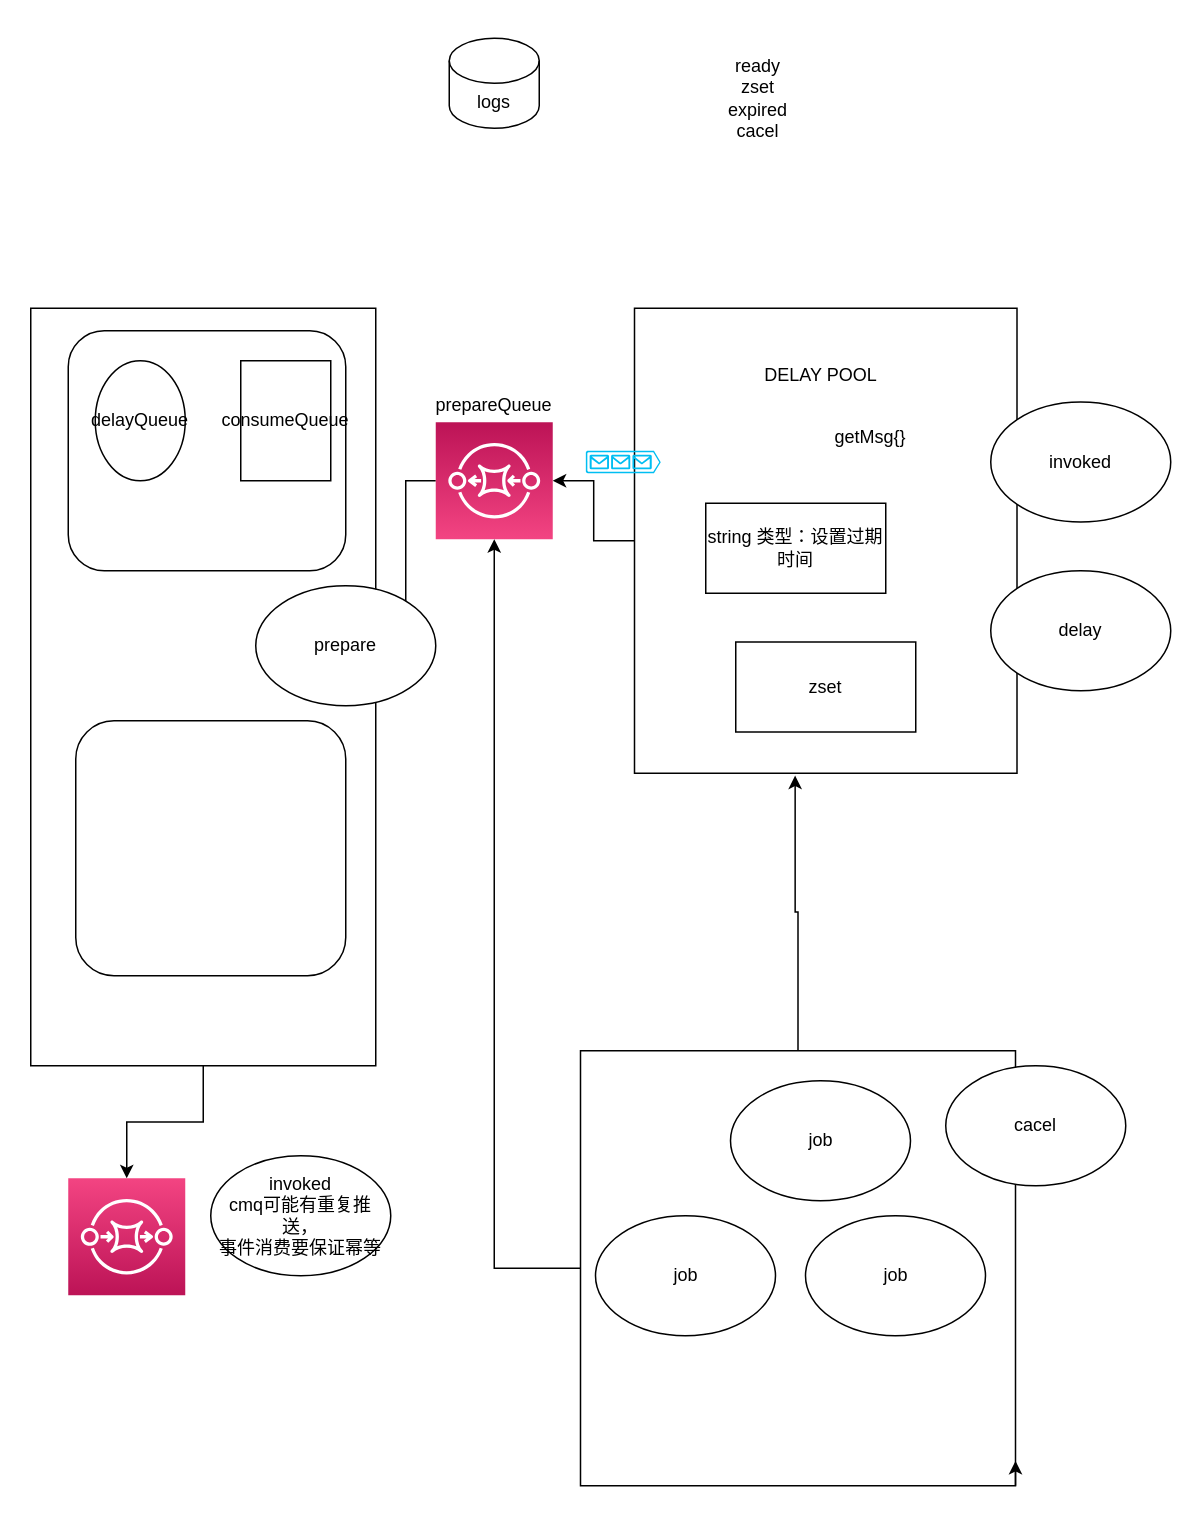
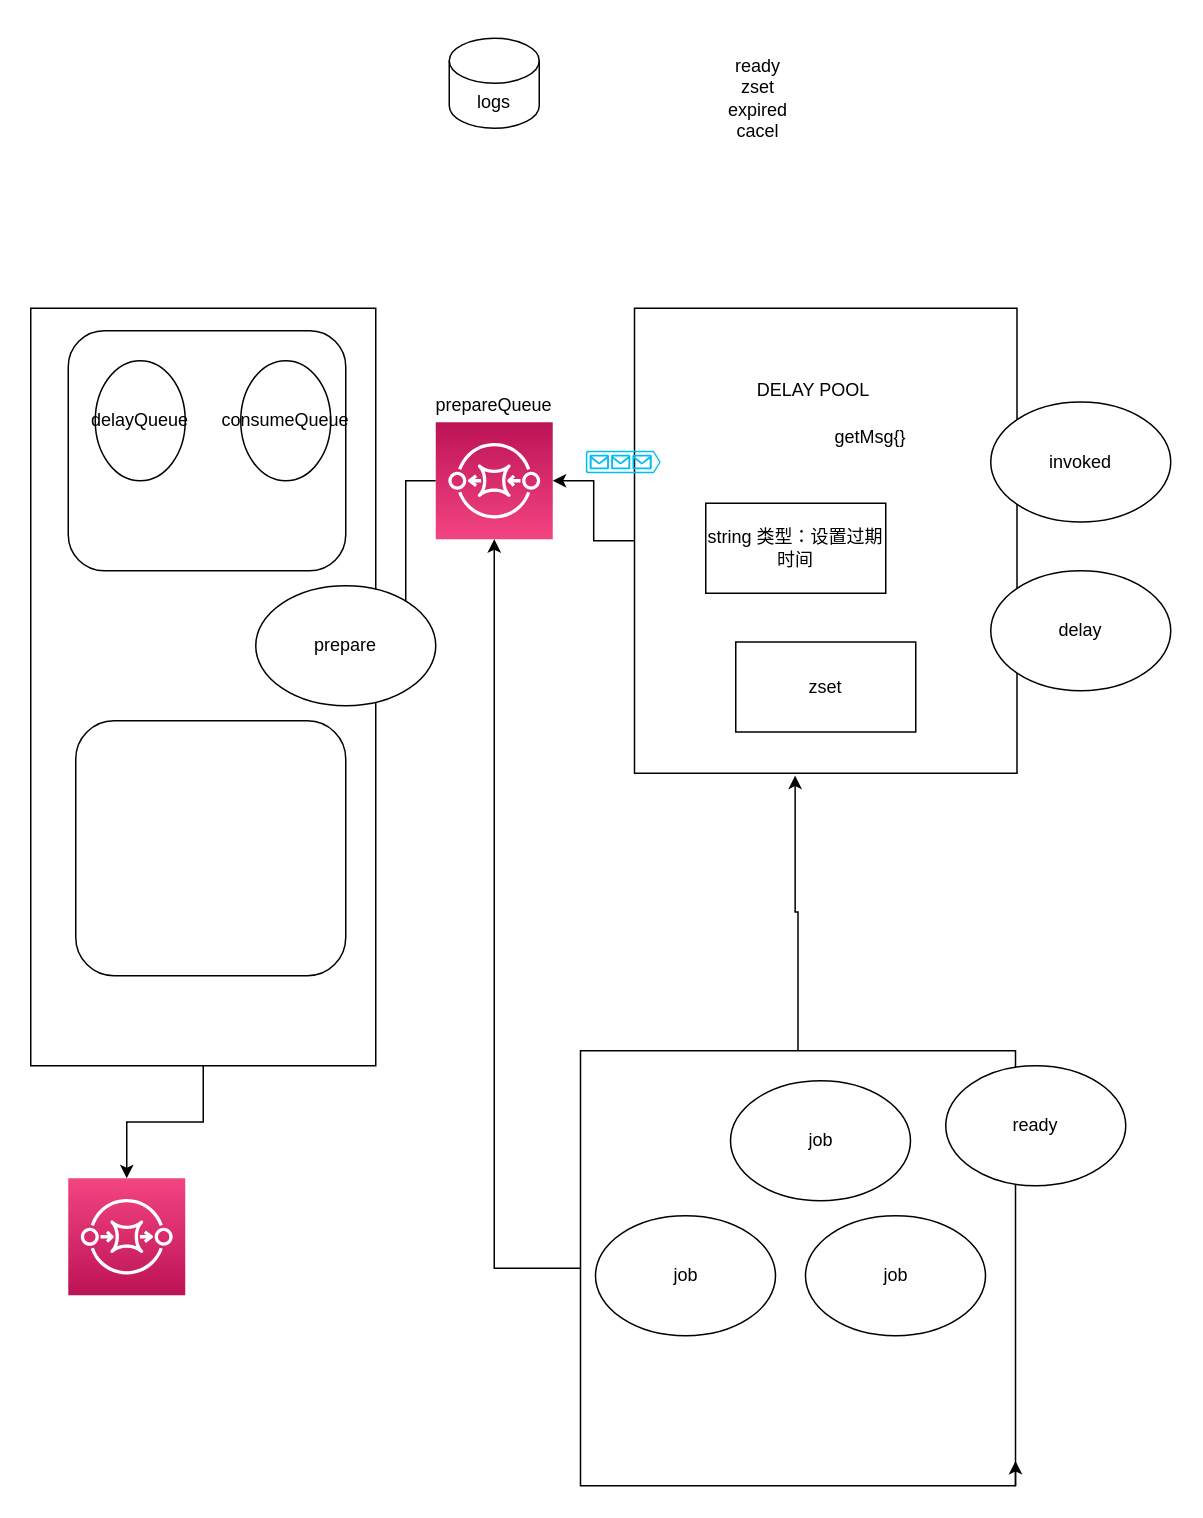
node "DELAY POOL": moved (821, 376) -> (813, 391)
node "consumeQueue": shape rectangle -> ellipse
node "cacel": label "cacel" -> "ready"
node "invoked cmq可能有重复推送， 事件消费要保证幂等": removed
